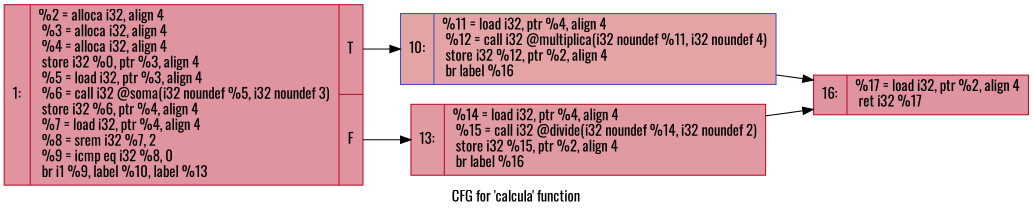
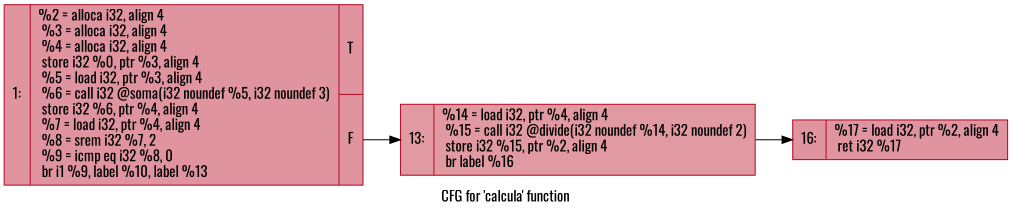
node "10:": removed
